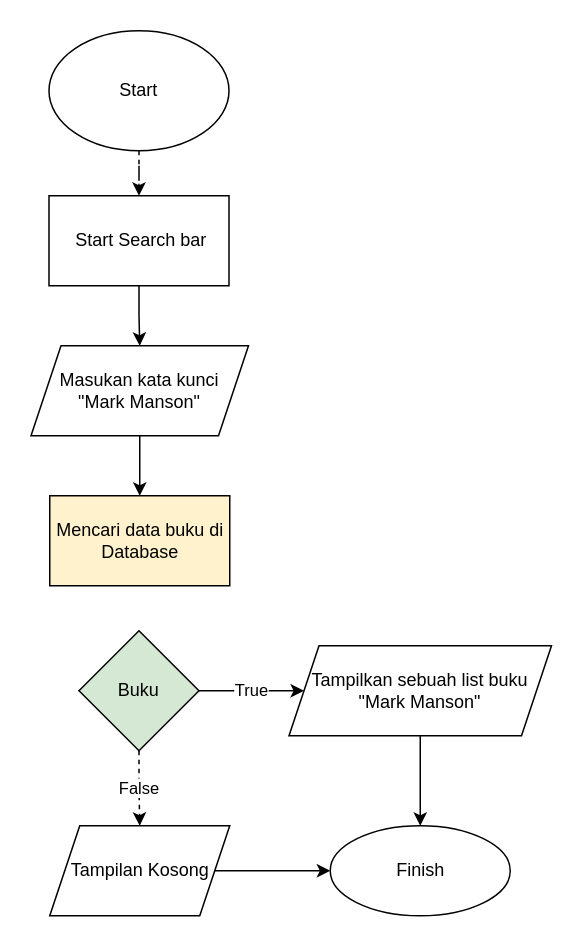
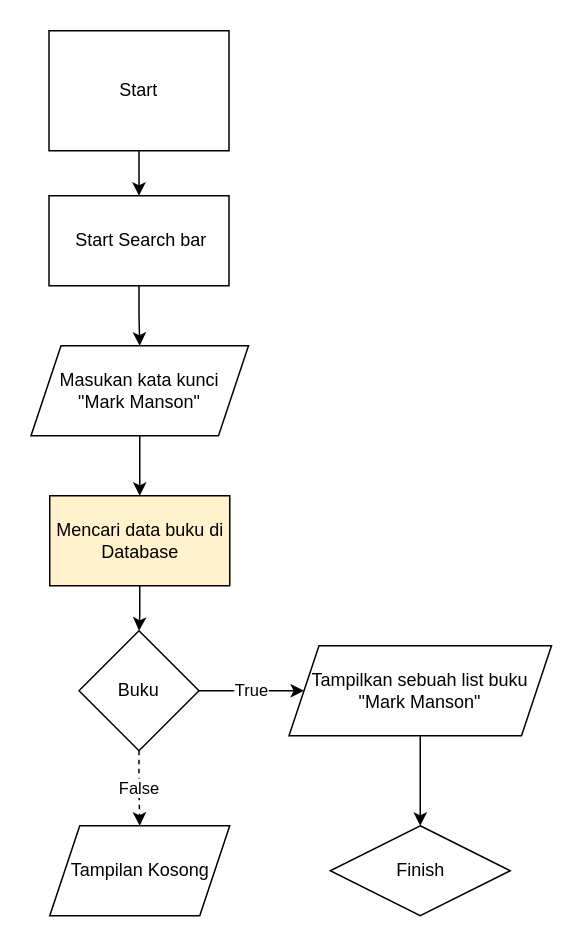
node "Start": shape ellipse -> rectangle
edge "Start" -> "Start Search bar": style dashed -> solid
edge "Mencari data buku di Database" -> "Buku": added
node "Buku": fillcolor #d5e8d4 -> #ffffff
edge "Tampilan Kosong" -> "Finish": removed
node "Finish": shape ellipse -> diamond
